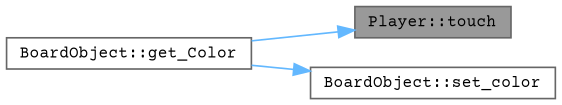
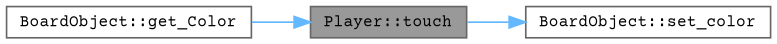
edge "BoardObject::get_Color" -> "BoardObject::set_color": now "Player::touch" -> "BoardObject::set_color"
